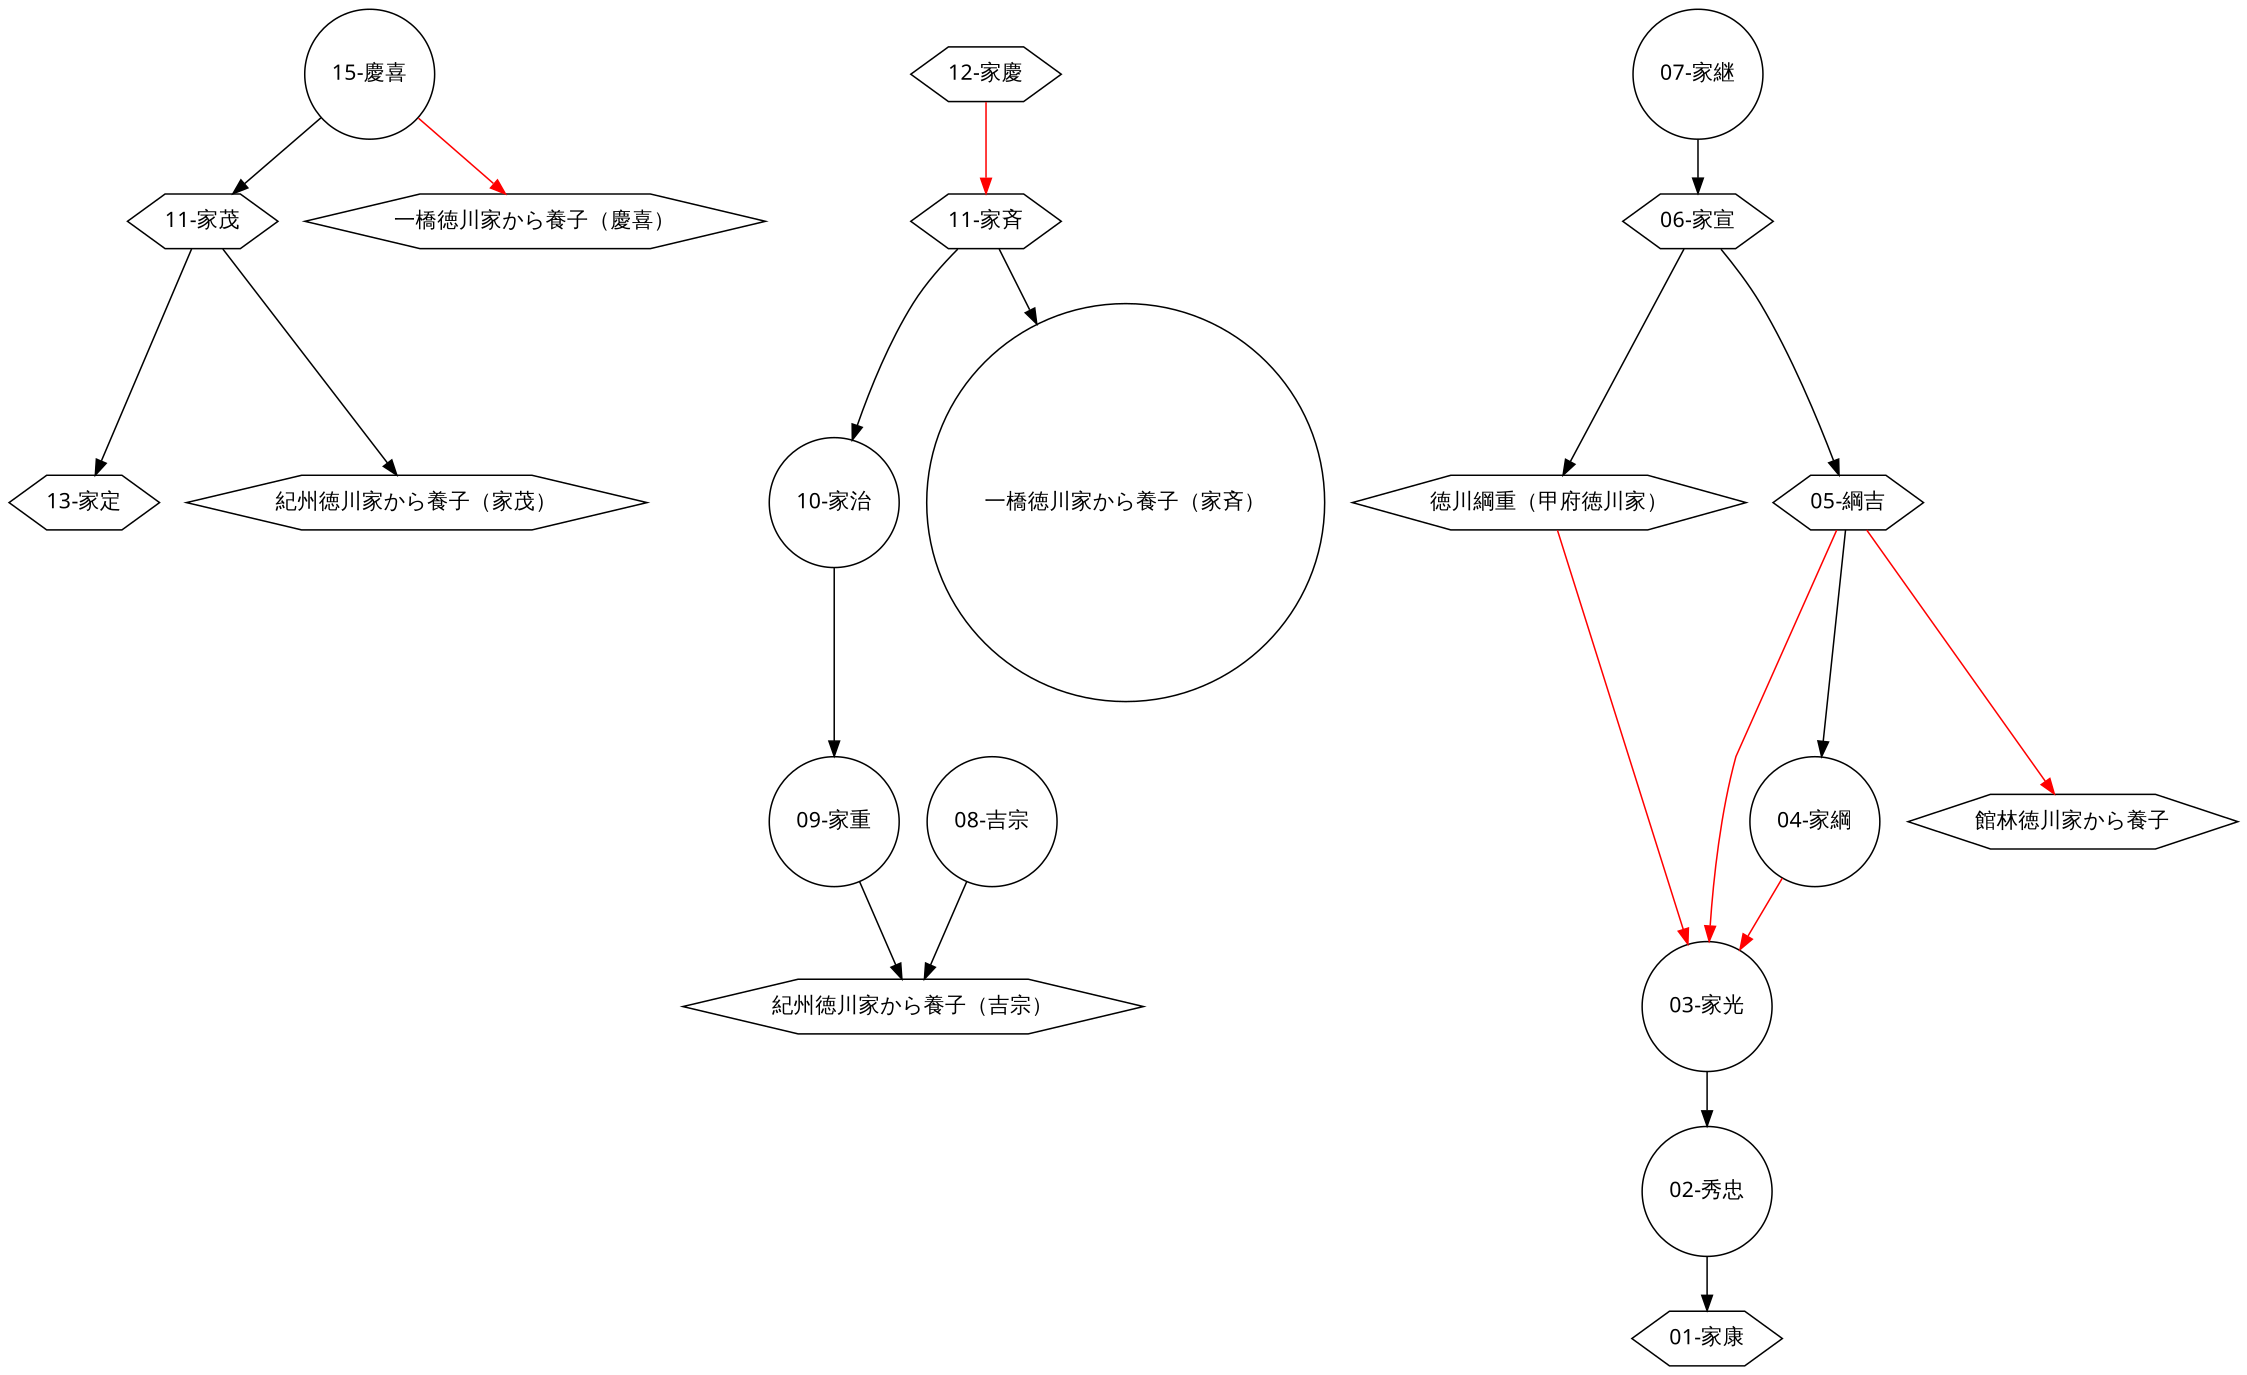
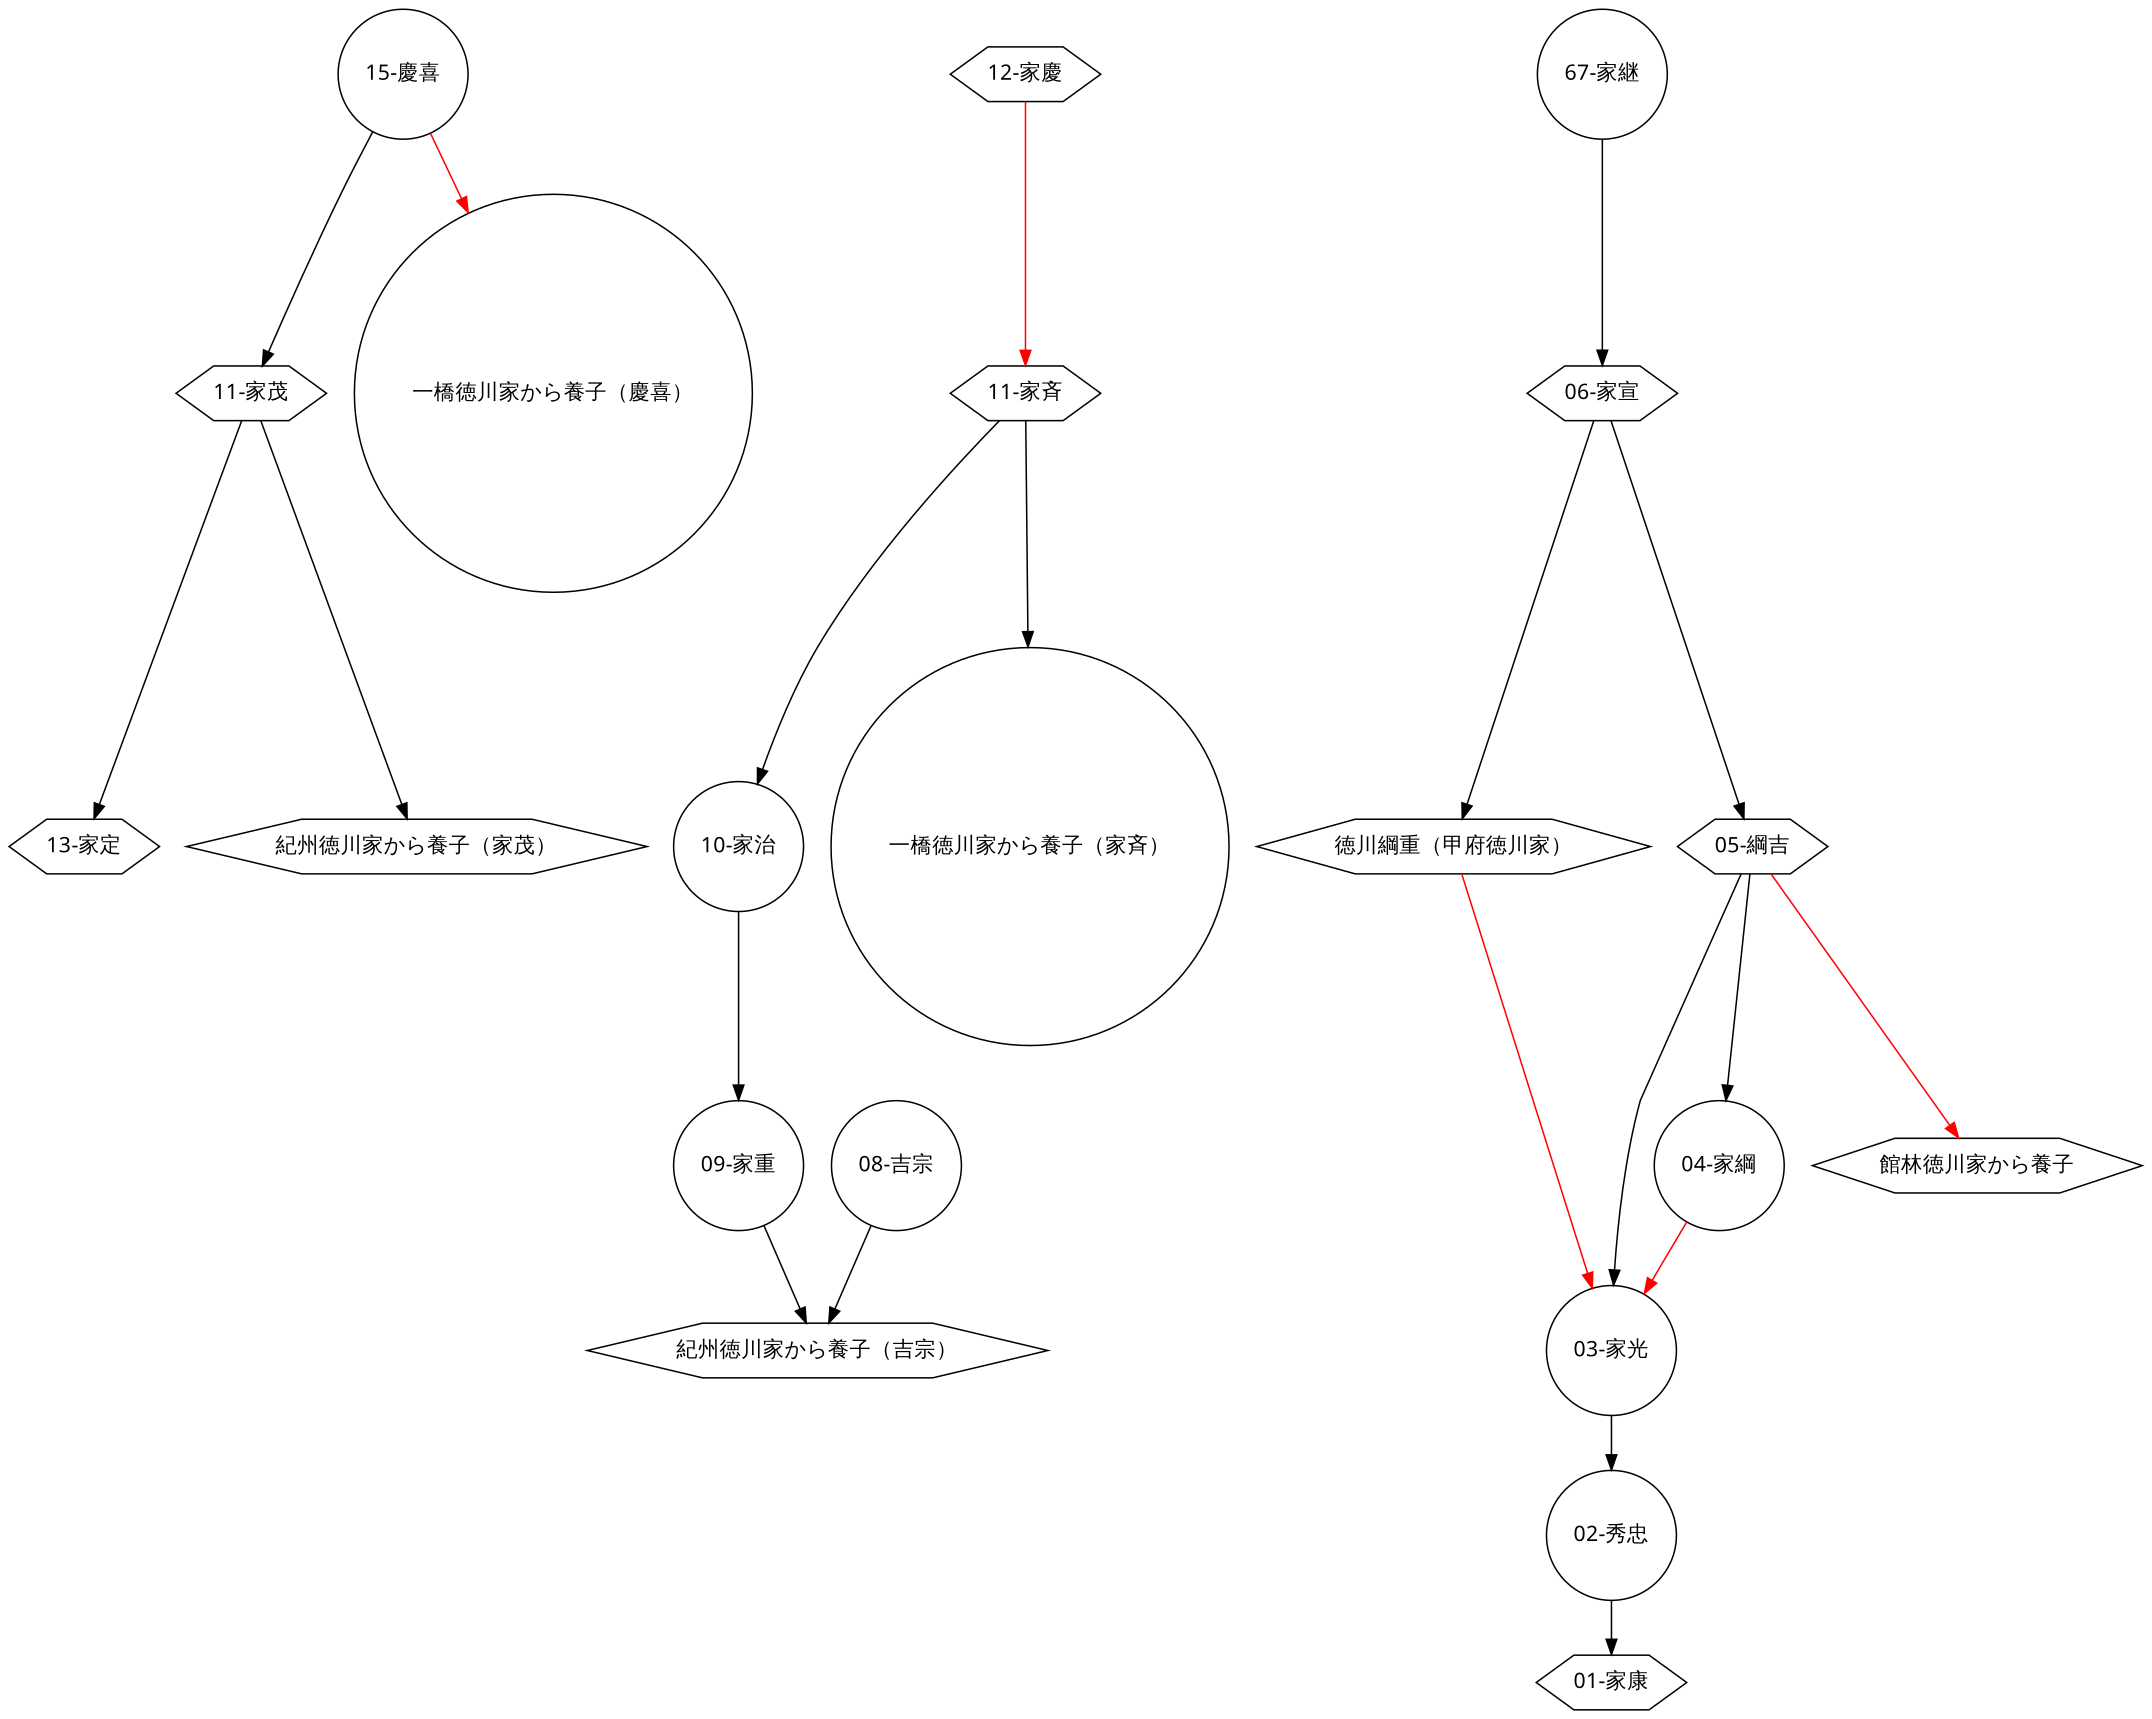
node "07-家継": label "07-家継" -> "67-家継"
node "一橋徳川家から養子（慶喜）": shape hexagon -> circle
edge "05-綱吉" -> "03-家光": color red -> black
